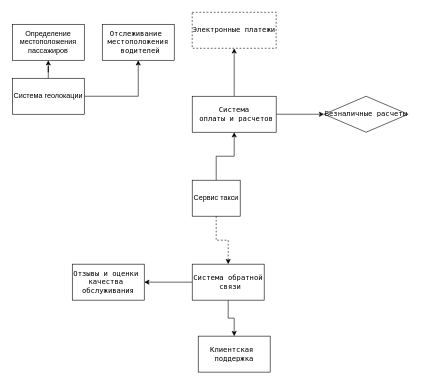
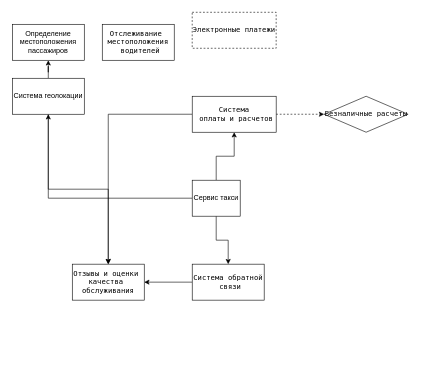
edge "Система оплаты и расчетов" -> "Электронные платежи": now "Система оплаты и расчетов" -> "Отзывы и оценки качества обслуживания"
edge "Система геолокации" -> "Отслеживание местоположения водителей": now "Система геолокации" -> "Отзывы и оценки качества обслуживания"
edge "Система оплаты и расчетов" -> "Безналичные расчеты": style solid -> dashed
edge "Сервис такси" -> "Система геолокации": added
edge "Сервис такси" -> "Система обратной связи": style dashed -> solid
edge "Система обратной связи" -> "Клиентская поддержка": removed
node "Клиентская поддержка": removed
